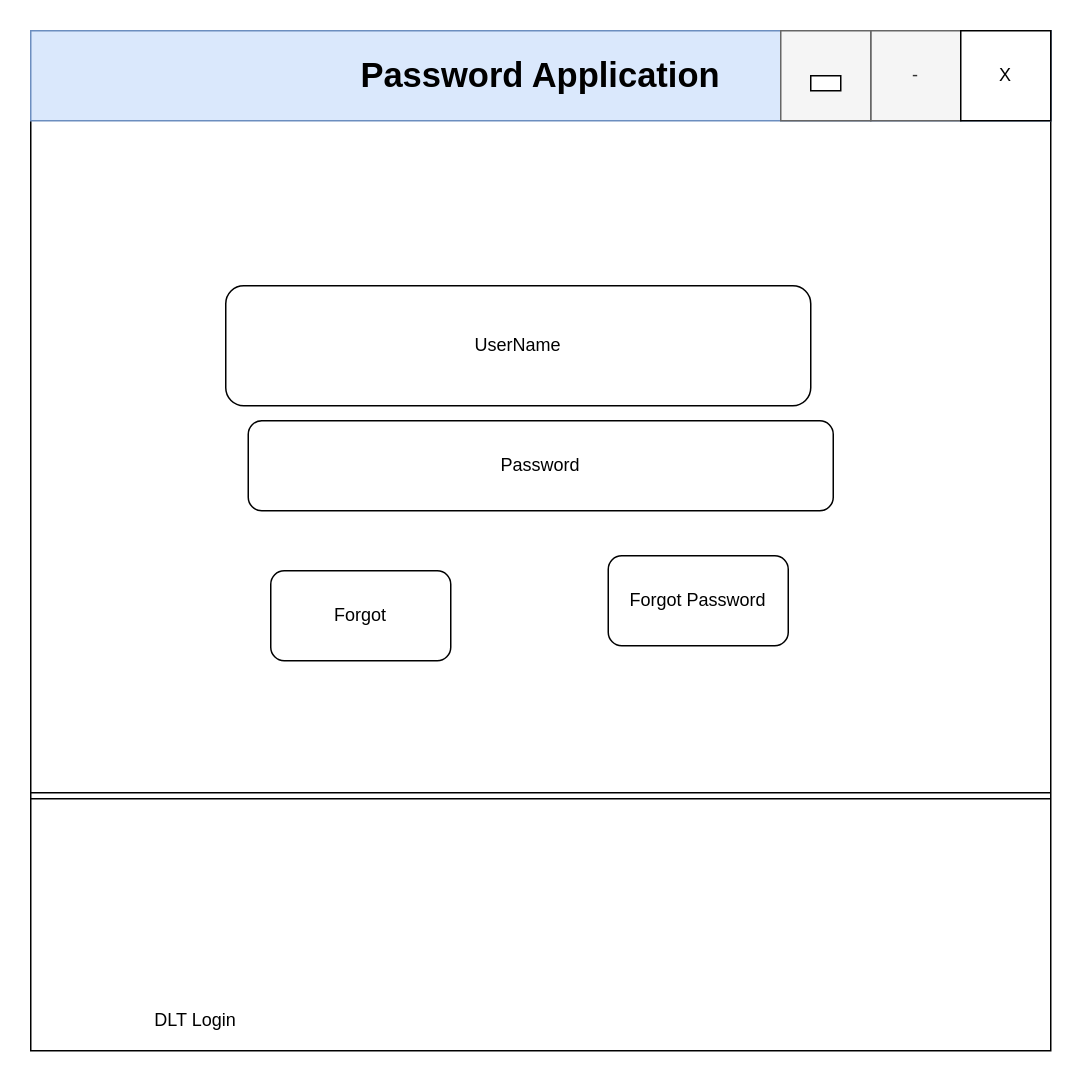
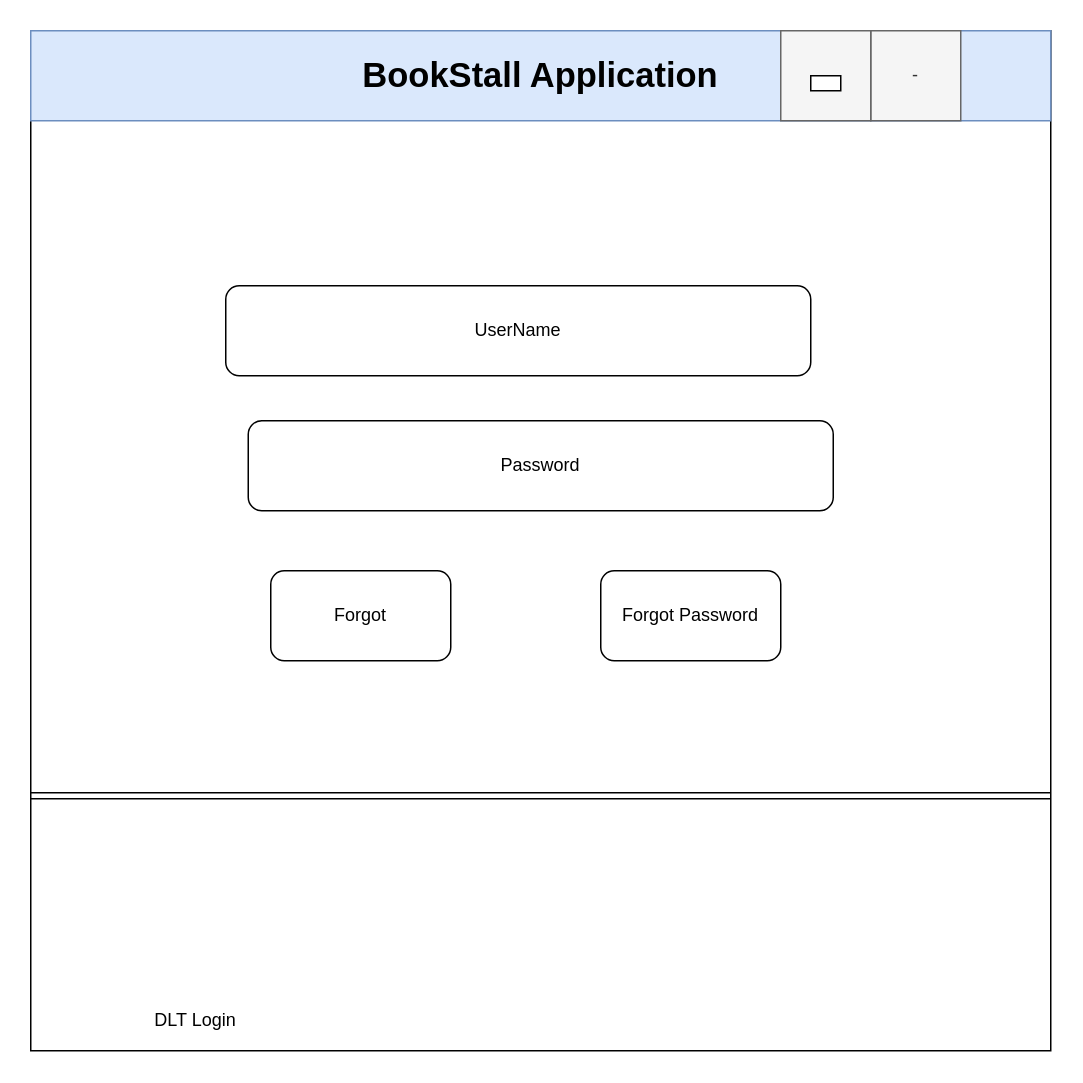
node "Password Application": label "Password Application" -> "BookStall Application"
node "X": removed
node "UserName": size 585x120 -> 585x90
node "Forgot Password": moved (698, 601) -> (691, 616)
